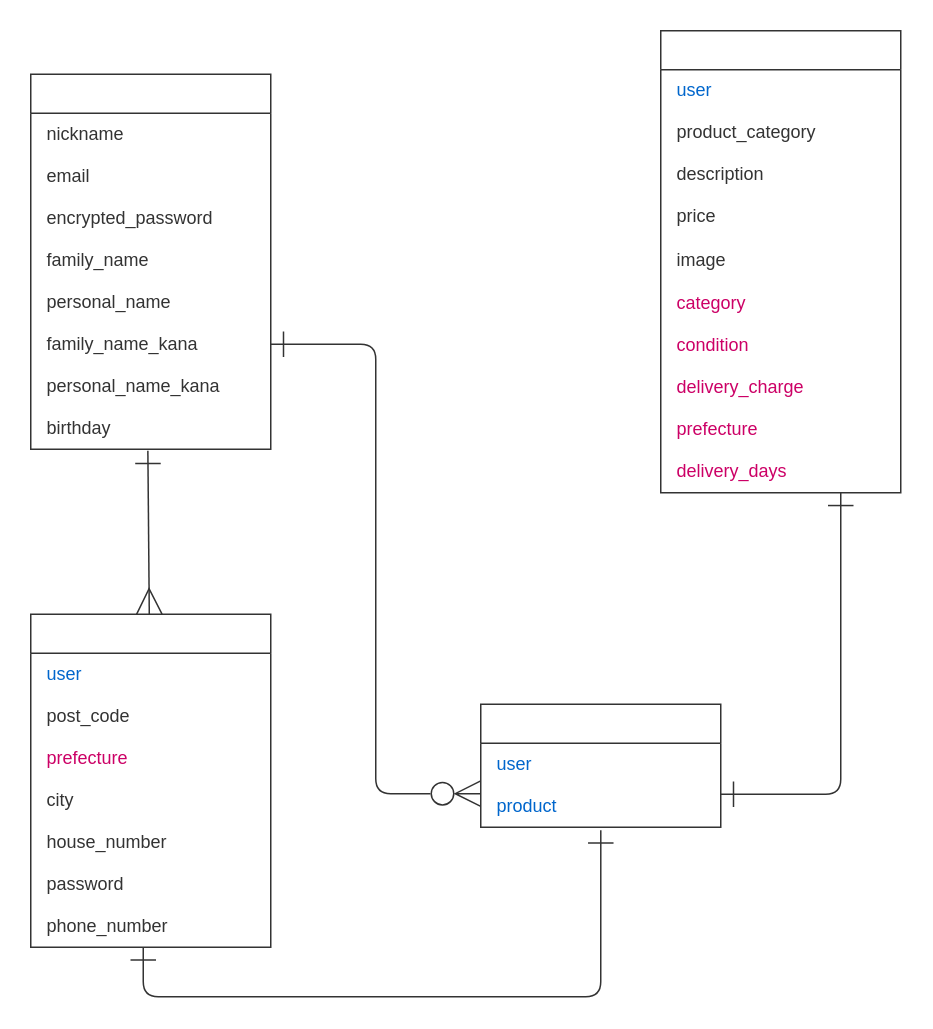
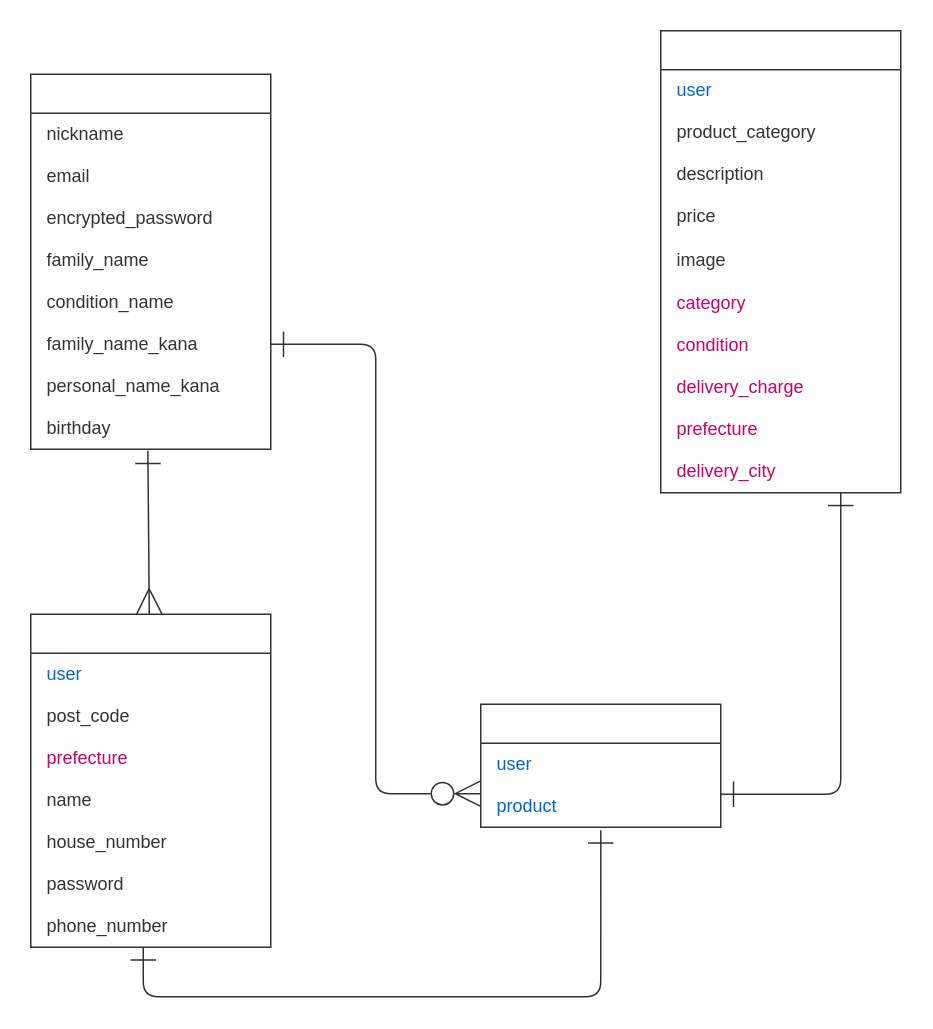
node "personal_name": label "personal_name" -> "condition_name"
node "delivery_days": label "delivery_days" -> "delivery_city"
node "city": label "city" -> "name"
